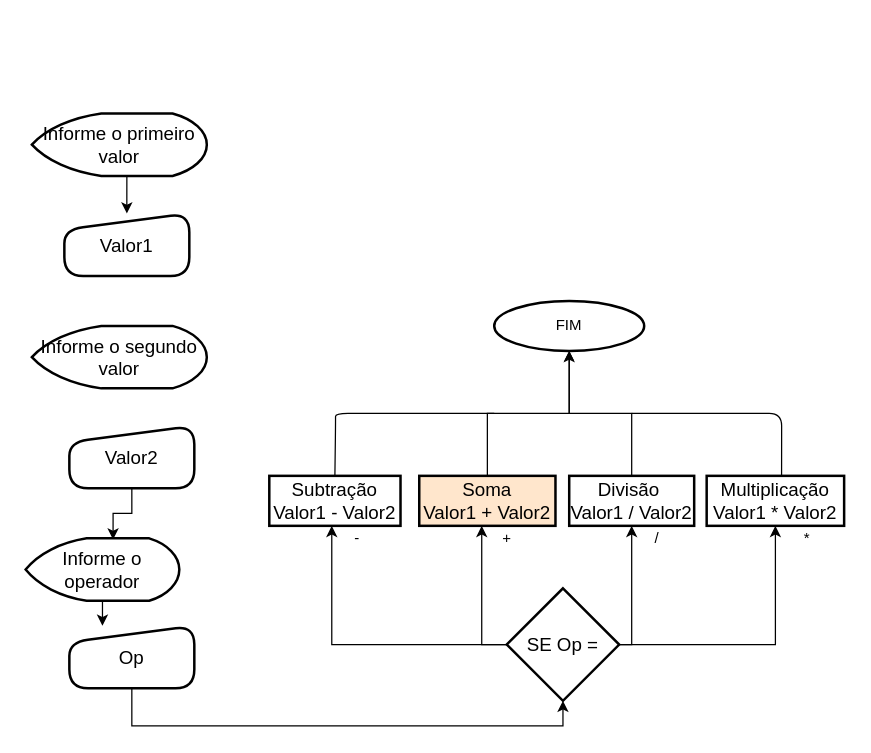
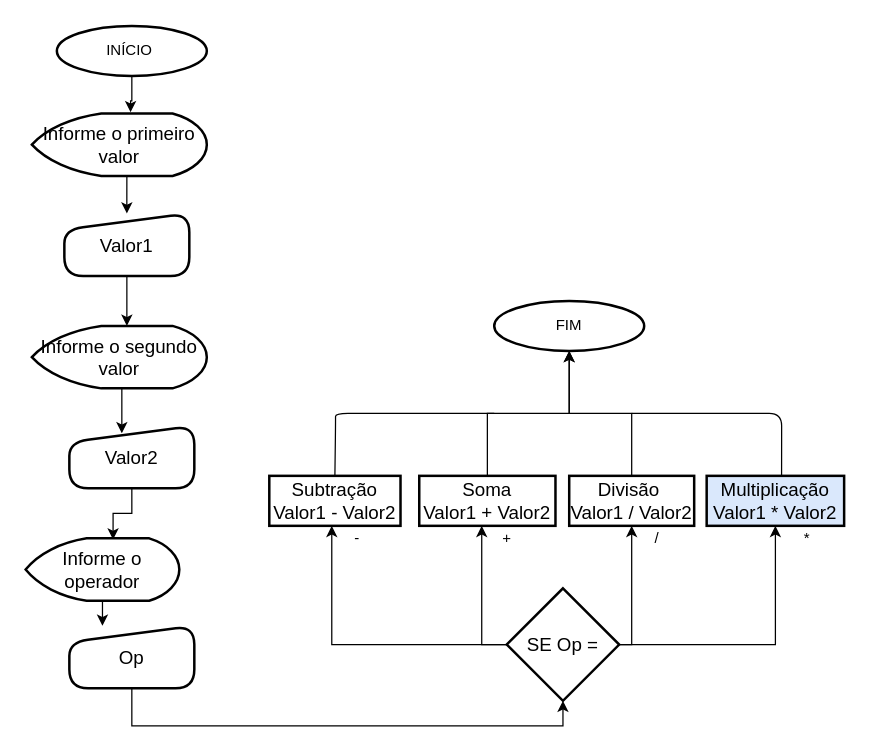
node "INÍCIO": added
edge "INÍCIO" -> "Informe o primeiro valor": added
edge "Valor1" -> "Informe o segundo valor": added
edge "Informe o segundo valor" -> "Valor2": added
edge "Soma Valor1 + Valor2" -> "FIM": arrowhead open -> classic
node "Soma Valor1 + Valor2": fillcolor #ffe6cc -> #ffffff
node "Multiplicação Valor1 * Valor2": fillcolor #ffffff -> #dae8fc
